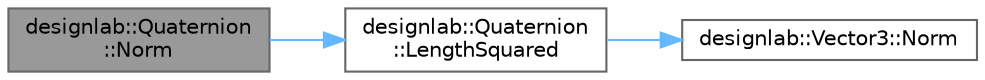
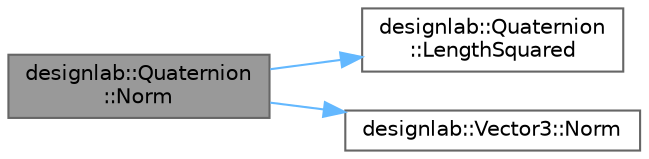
edge "designlab::Quaternion ::LengthSquared" -> "designlab::Vector3::Norm": now "designlab::Quaternion ::Norm" -> "designlab::Vector3::Norm"
